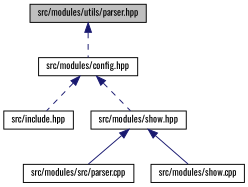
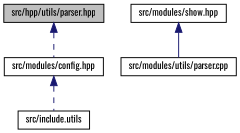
node "src/modules/utils/parser.hpp": label "src/modules/utils/parser.hpp" -> "src/hpp/utils/parser.hpp"
edge "src/modules/show.hpp" -> "src/modules/config.hpp": removed
node "src/include.hpp": label "src/include.hpp" -> "src/include.utils"
node "src/modules/src/parser.cpp": label "src/modules/src/parser.cpp" -> "src/modules/utils/parser.cpp"
node "src/modules/show.cpp": removed
